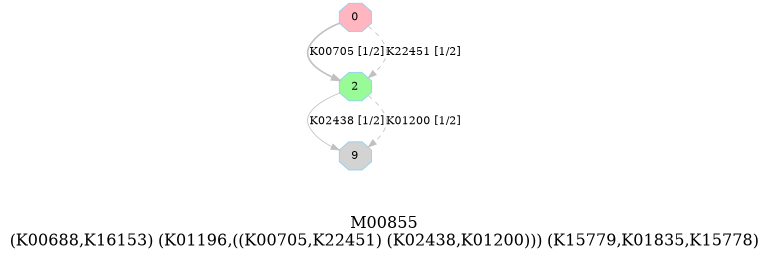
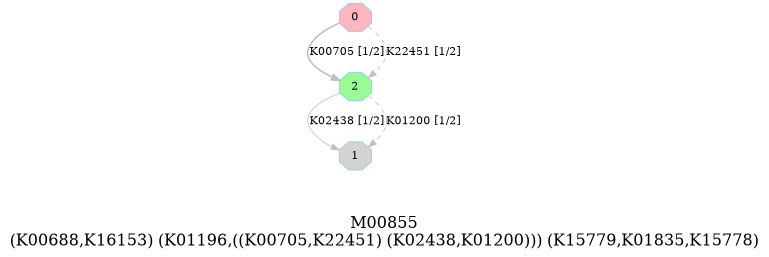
node "9": label "9" -> "1"
